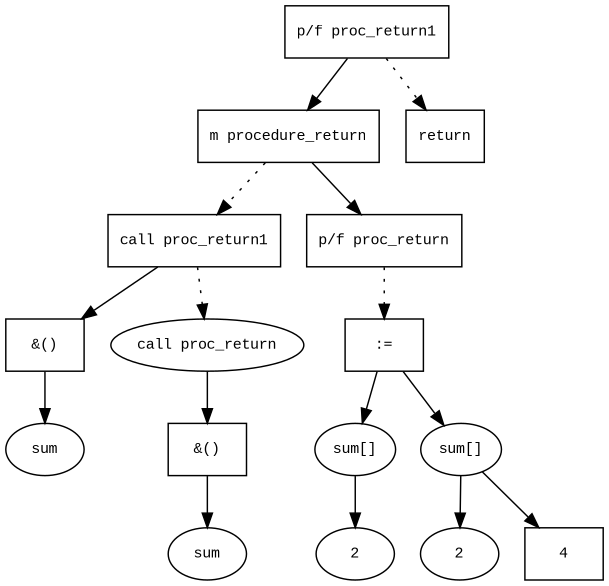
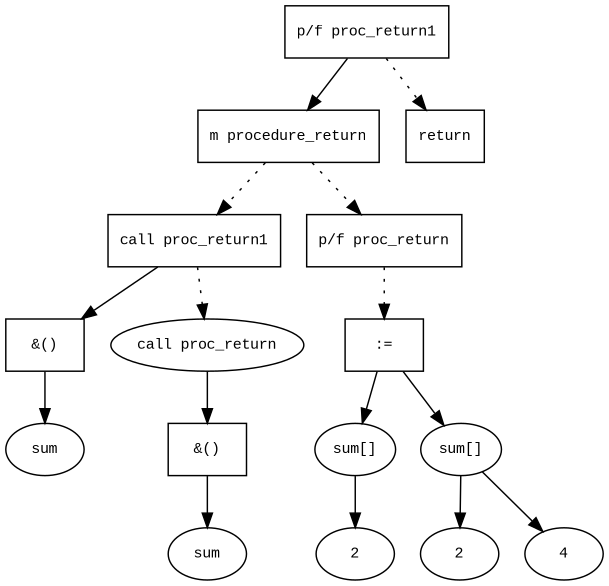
edge "m procedure_return" -> "p/f proc_return": style solid -> dotted
node "4": shape box -> ellipse
